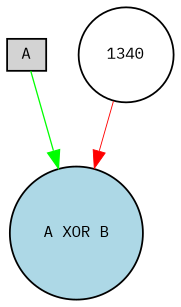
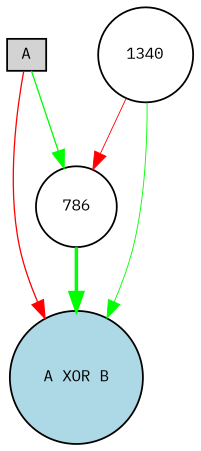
edge "A" -> "A XOR B": color green -> red
edge "1340" -> "A XOR B": color red -> green
node "786": added
